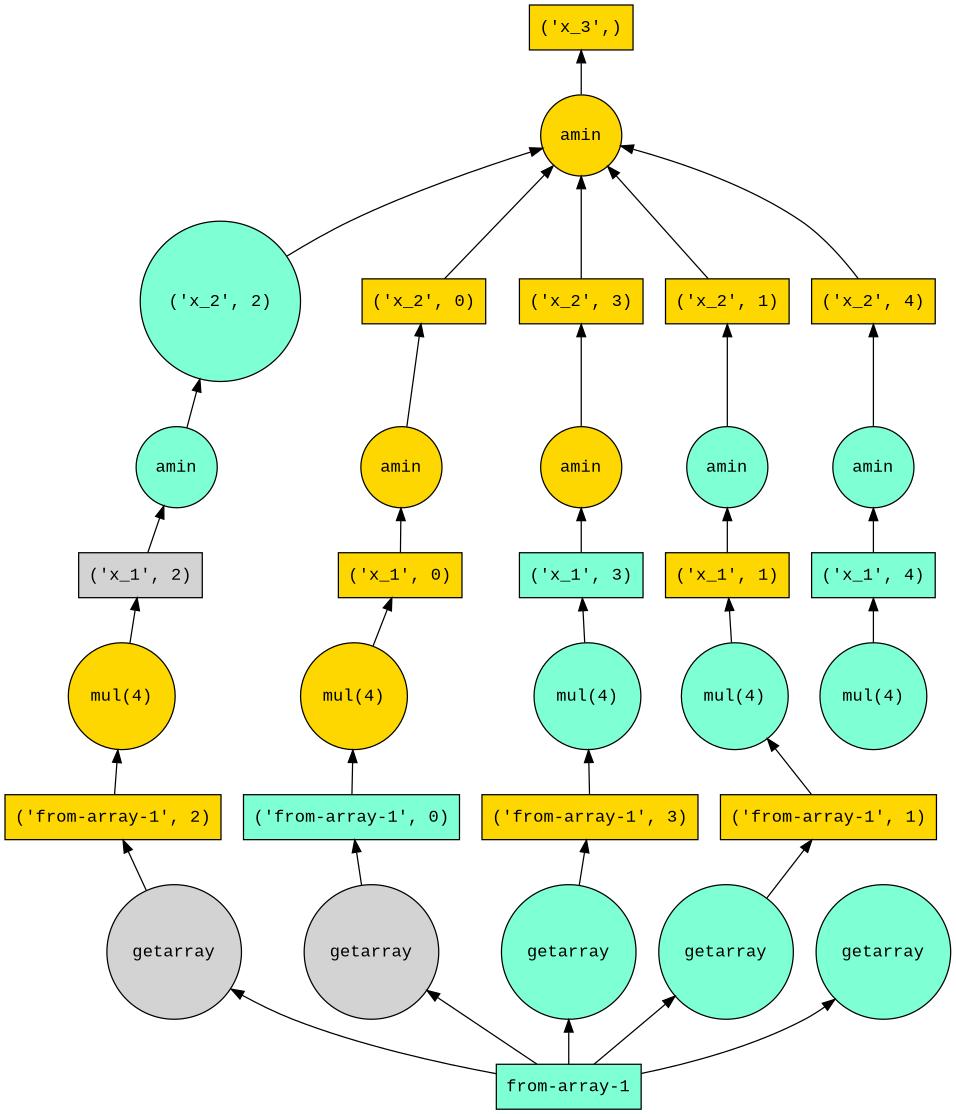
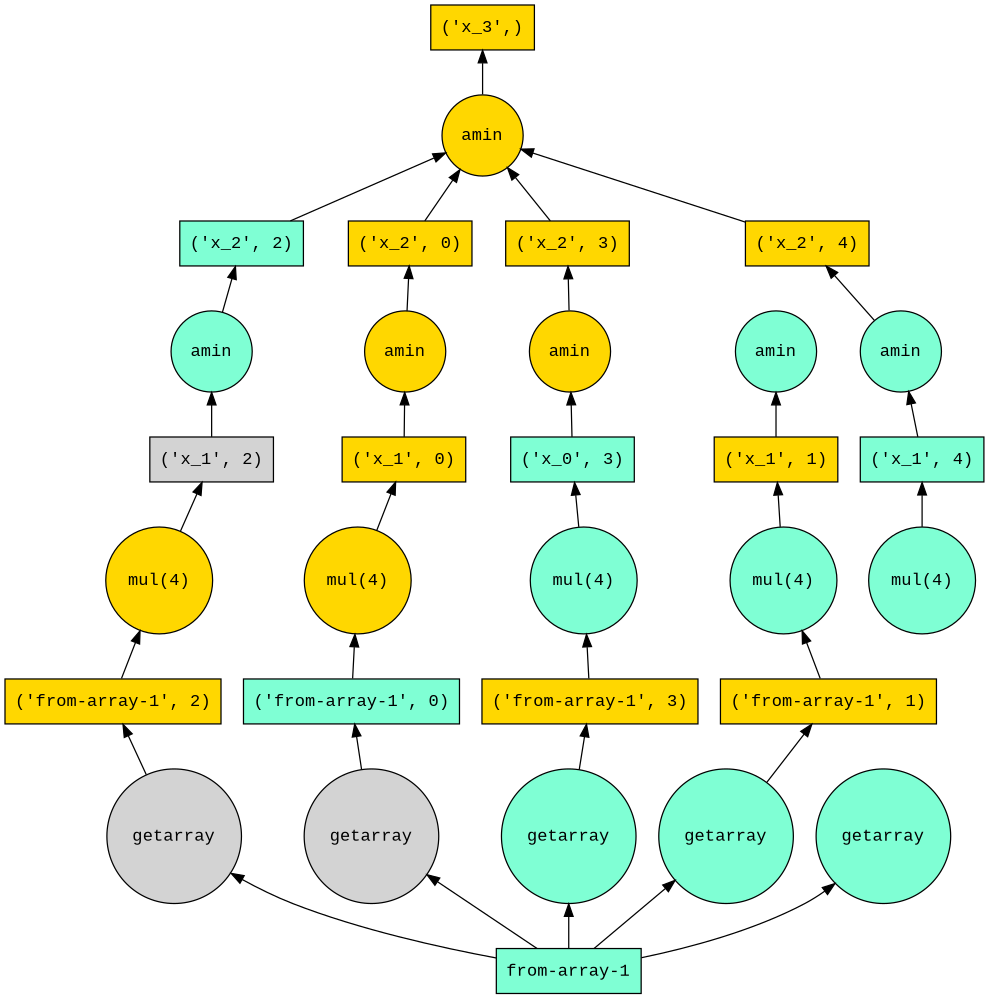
node "('x_2', 2)": shape circle -> box
node "('x_2', 1)": removed
node "('x_1', 3)": label "('x_1', 3)" -> "('x_0', 3)"
